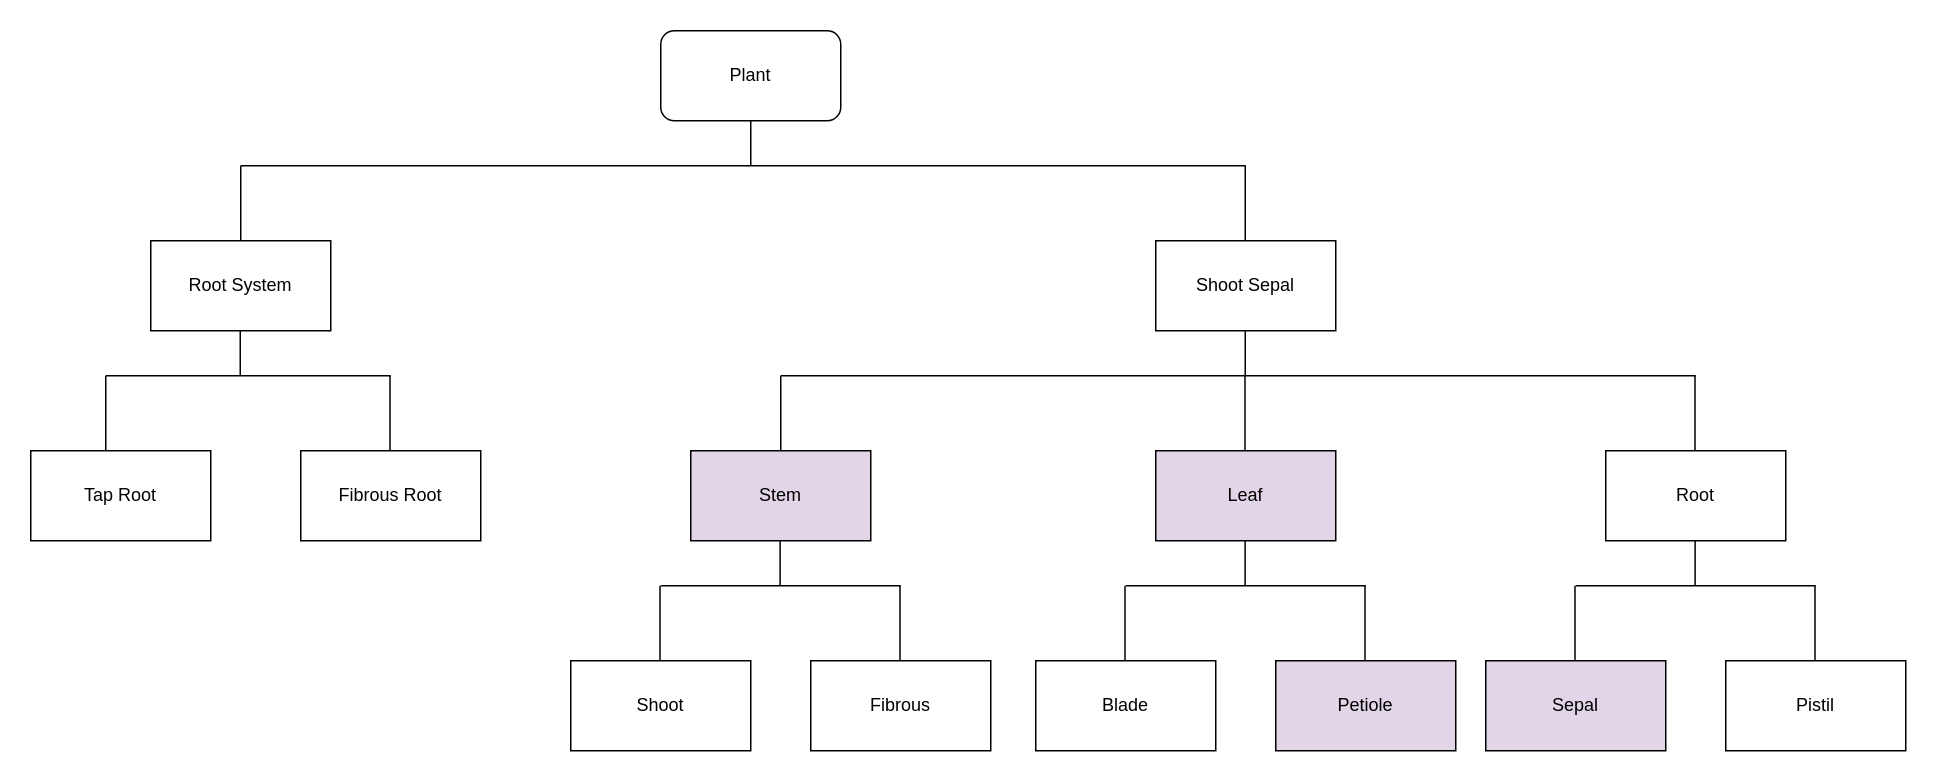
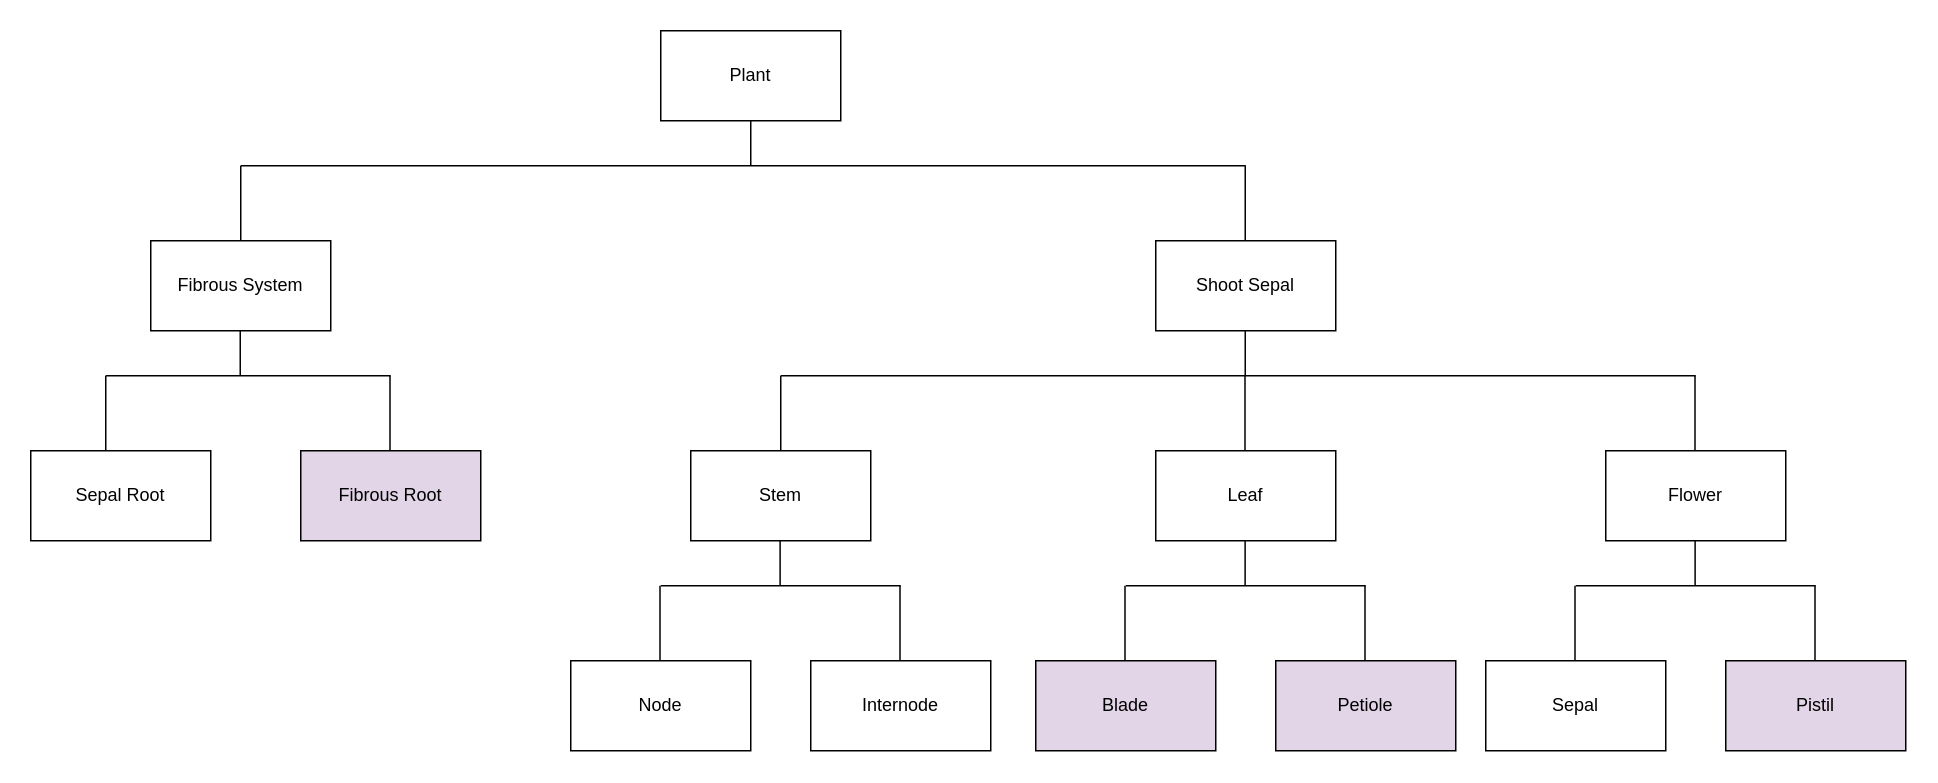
node "Plant": shape rounded rectangle -> rectangle
node "Root System": label "Root System" -> "Fibrous System"
node "Tap Root": label "Tap Root" -> "Sepal Root"
node "Fibrous Root": fillcolor #ffffff -> #e1d5e7
node "Stem": fillcolor #e1d5e7 -> #ffffff
node "Leaf": fillcolor #e1d5e7 -> #ffffff
node "Root": label "Root" -> "Flower"
node "Shoot": label "Shoot" -> "Node"
node "Fibrous": label "Fibrous" -> "Internode"
node "Blade": fillcolor #ffffff -> #e1d5e7
node "Sepal": fillcolor #e1d5e7 -> #ffffff
node "Pistil": fillcolor #ffffff -> #e1d5e7
